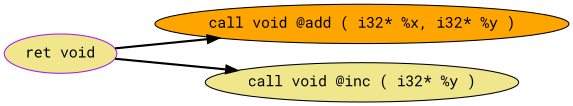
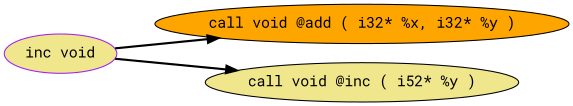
node "ret void": label "ret void" -> "inc void"
node "call void @inc ( i32* %y )": label "call void @inc ( i32* %y )" -> "call void @inc ( i52* %y )"
